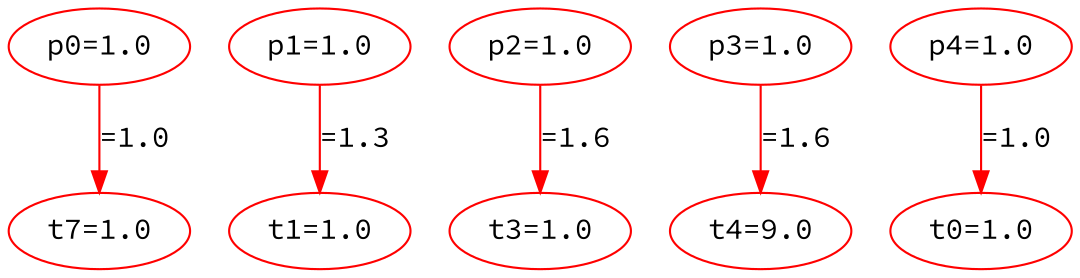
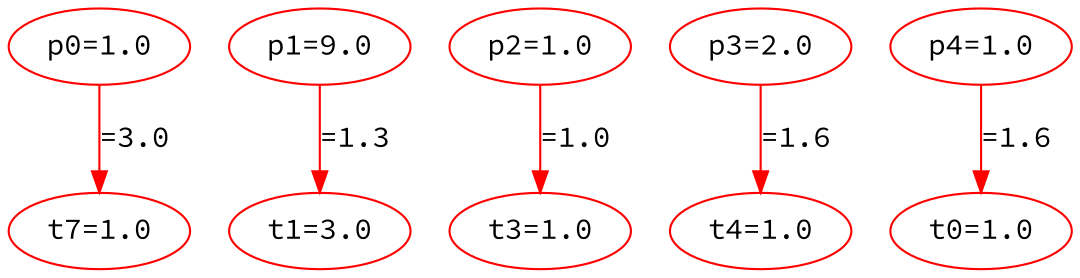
node "p1=1.0": label "p1=1.0" -> "p1=9.0"
node "p3=1.0": label "p3=1.0" -> "p3=2.0"
edge "p0=1.0" -> "t7=1.0": label "=1.0" -> "=3.0"
edge "p2=1.0" -> "t3=1.0": label "=1.6" -> "=1.0"
edge "p4=1.0" -> "t0=1.0": label "=1.0" -> "=1.6"
node "t1=1.0": label "t1=1.0" -> "t1=3.0"
node "t4=9.0": label "t4=9.0" -> "t4=1.0"
